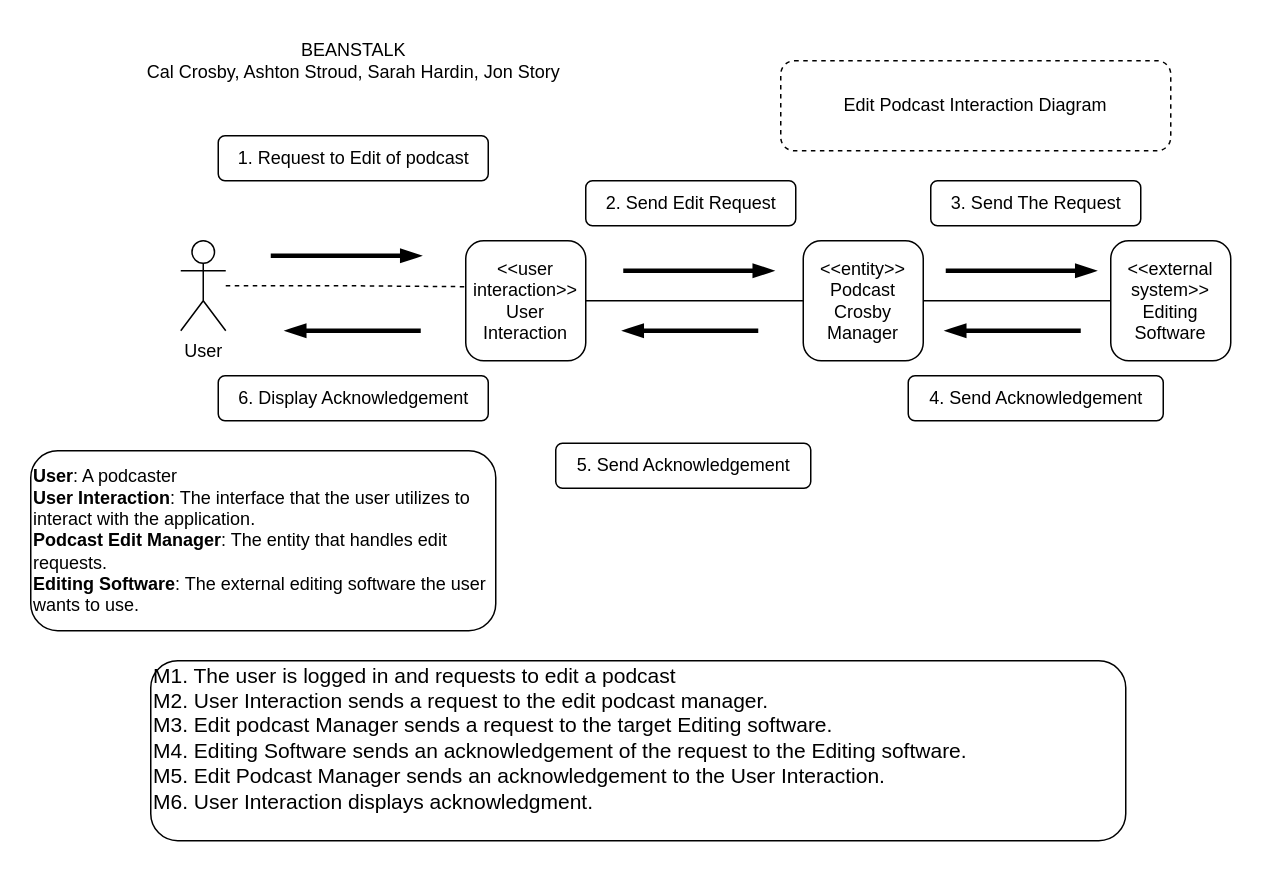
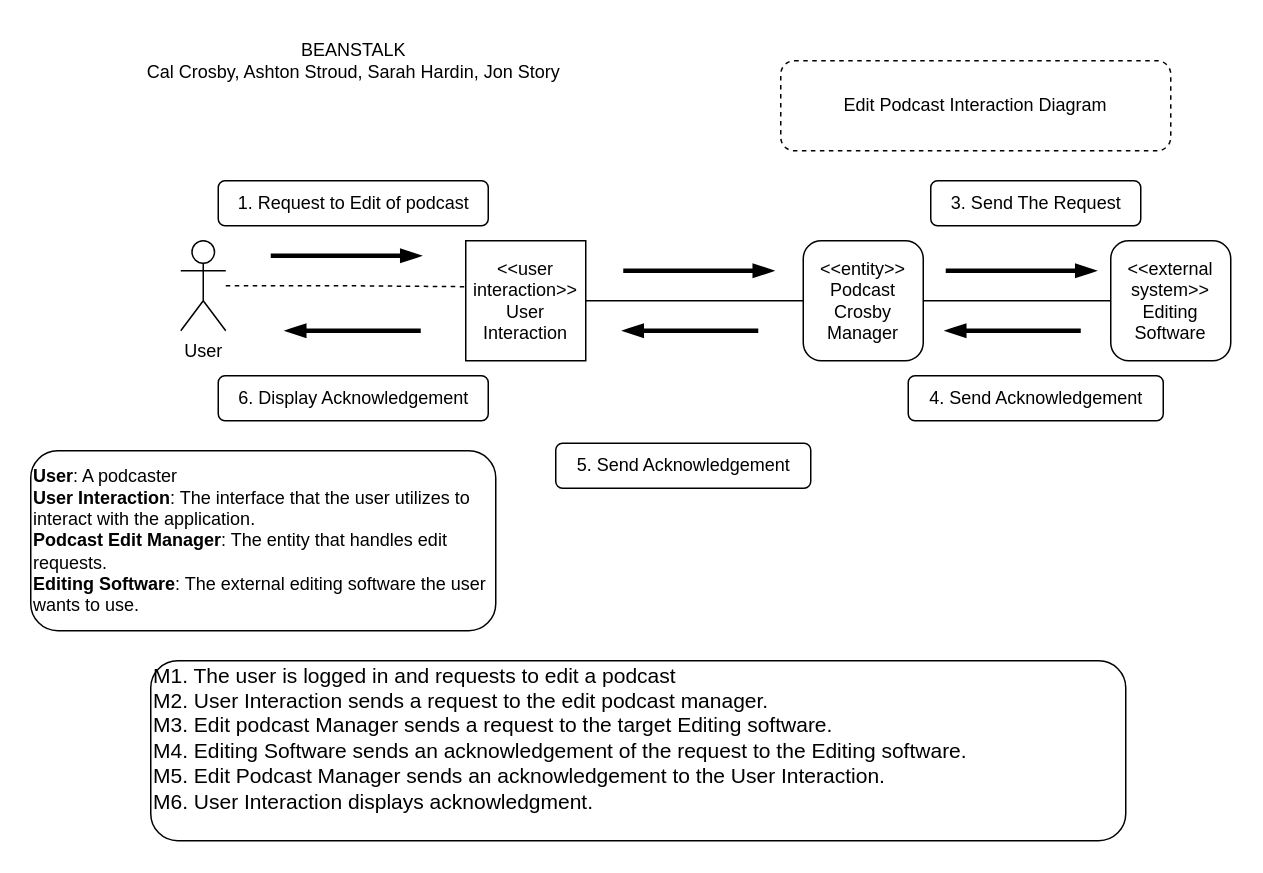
node "1. Request to Edit of podcast": moved (353, 158) -> (353, 203)
node "2. Send Edit Request": removed
node "<<user interaction>> User Interaction": shape rounded rectangle -> rectangle
